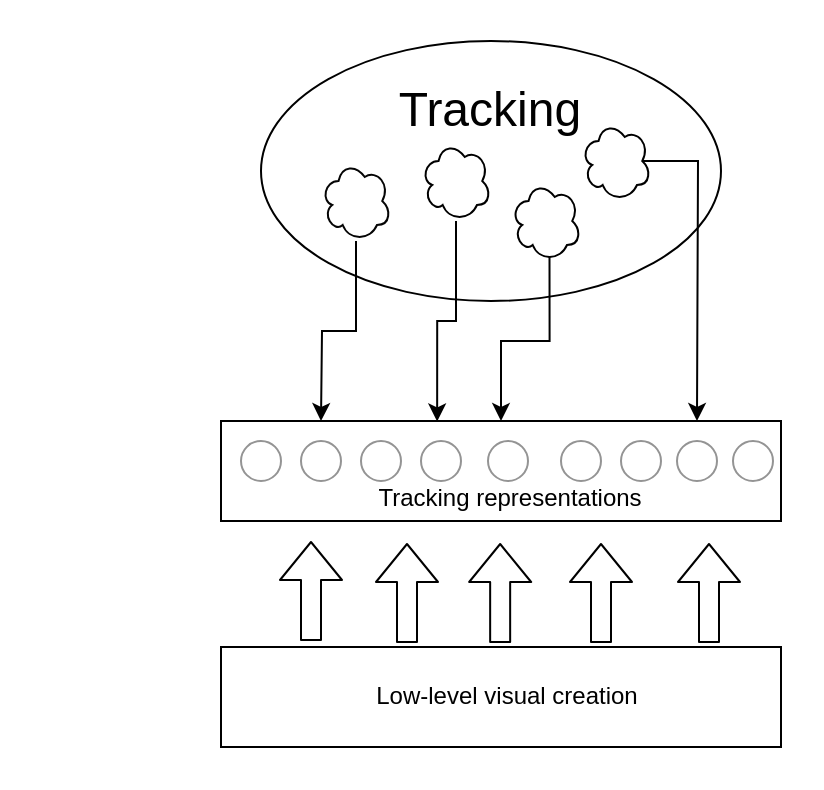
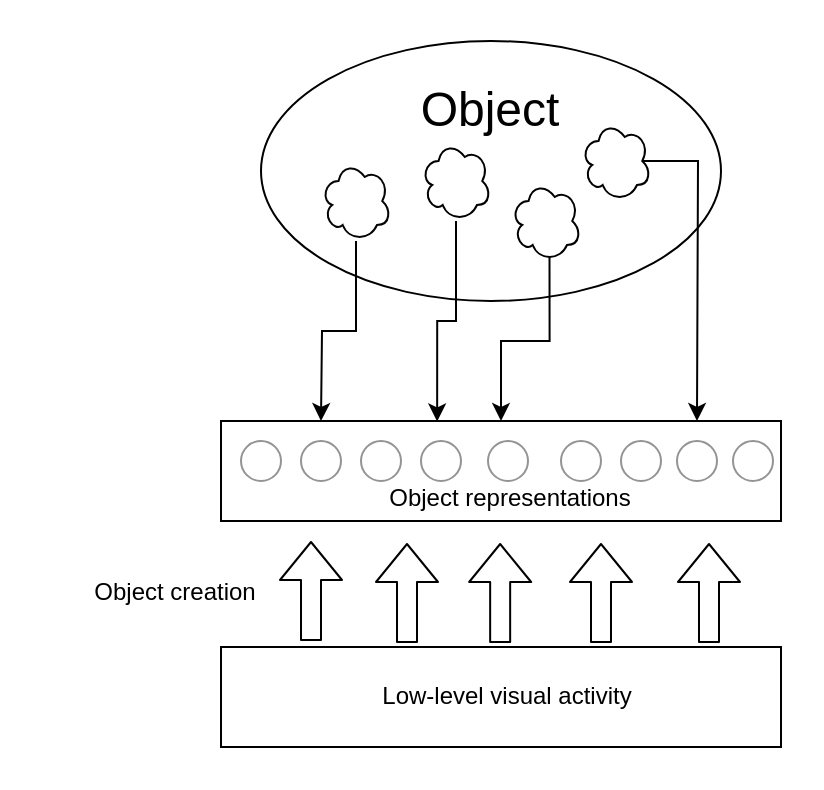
node "Tracking": label "Tracking" -> "Object"
node "Tracking representations": label "Tracking representations" -> "Object representations"
node "Object creation": added
node "Low-level visual creation": label "Low-level visual creation" -> "Low-level visual activity"
